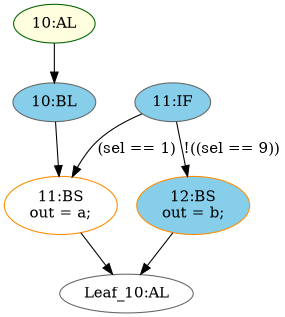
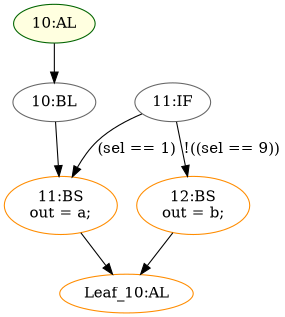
node "10:BL": fillcolor skyblue -> white
node "11:IF": fillcolor skyblue -> white
node "12:BS out = b;": fillcolor skyblue -> white
node "Leaf_10:AL": color gray40 -> darkorange
